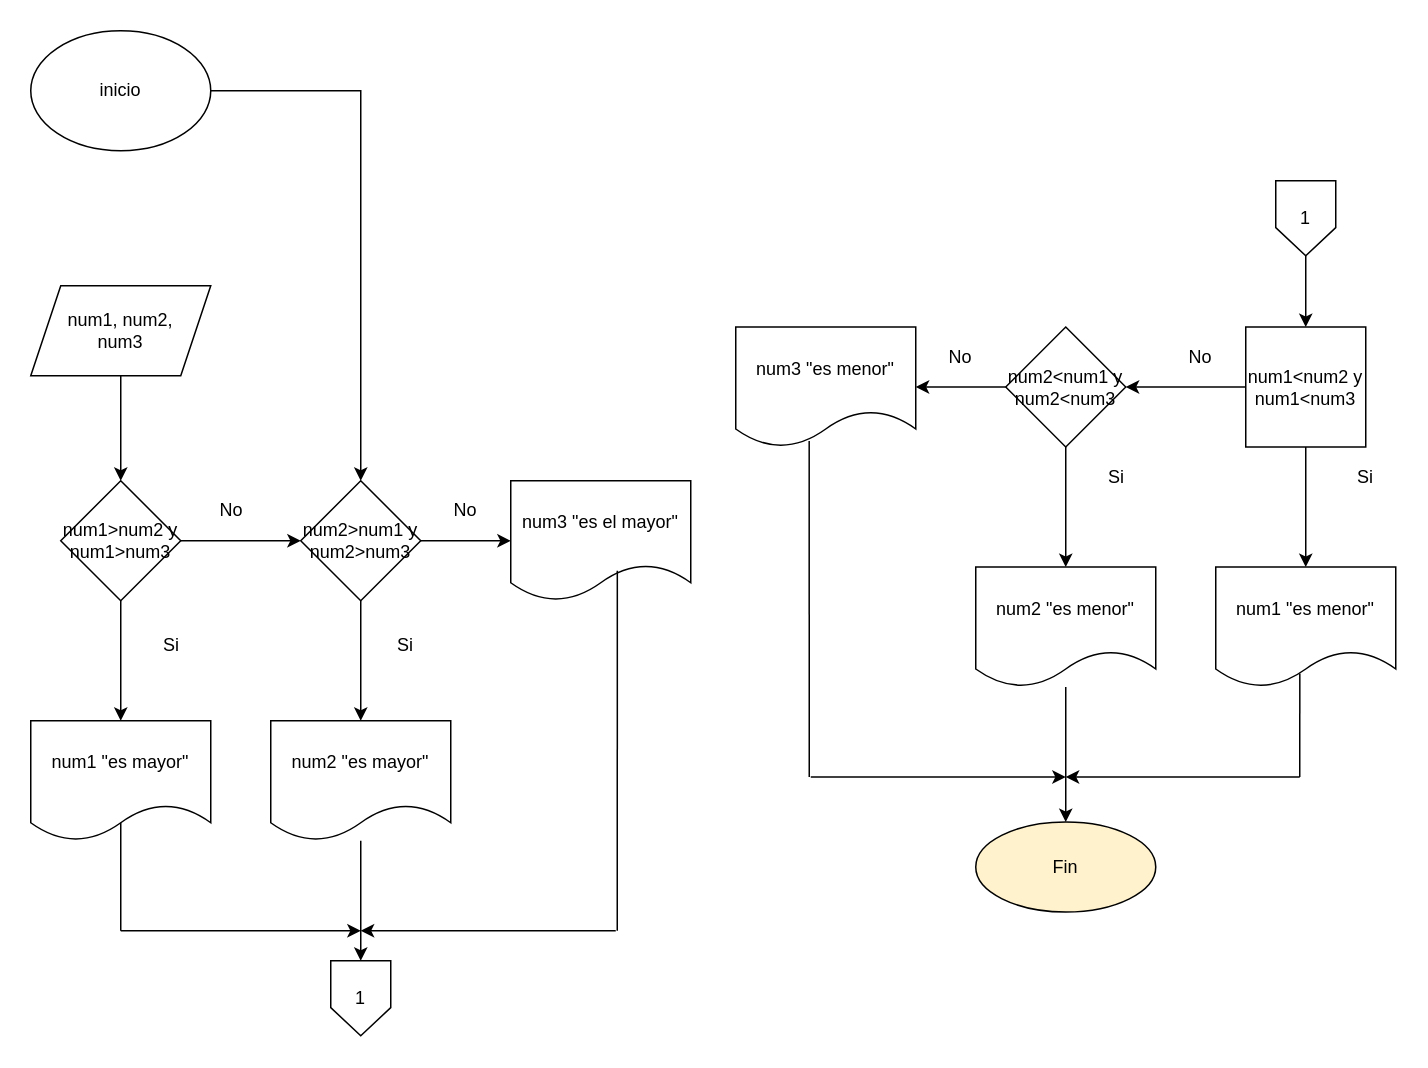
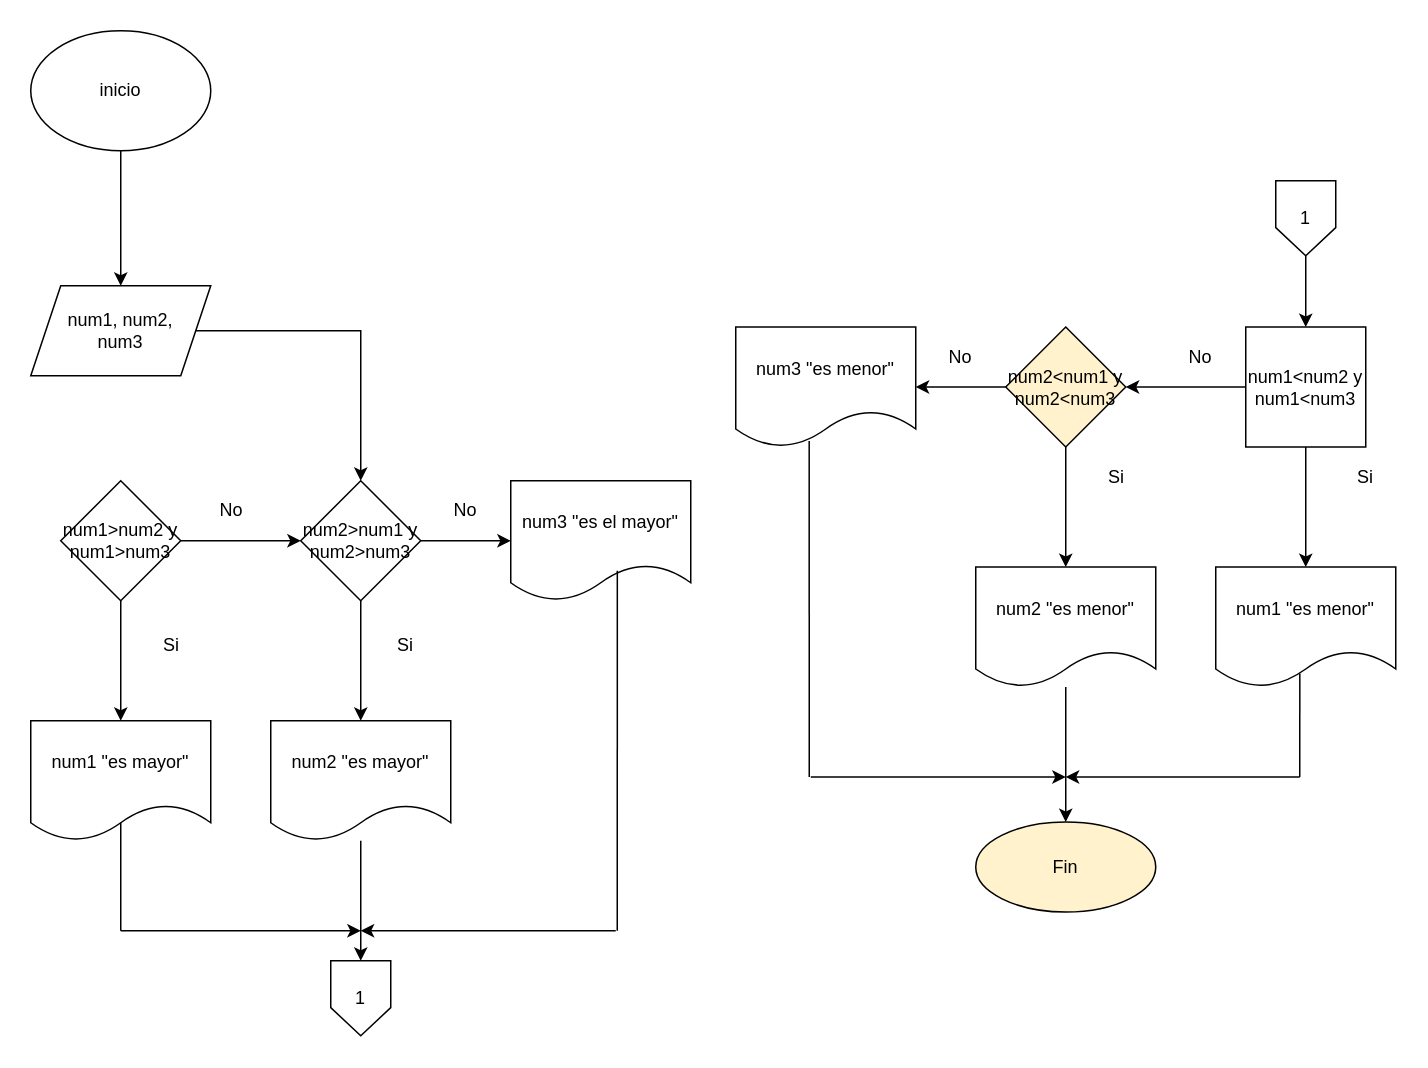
edge "inicio" -> "num2>num1 y num2>num3": now "inicio" -> "num1, num2, num3"
node "num2<num1 y num2<num3": fillcolor #ffffff -> #fff2cc
edge "num1, num2, num3" -> "num1>num2 y num1>num3": now "num1, num2, num3" -> "num2>num1 y num2>num3"
